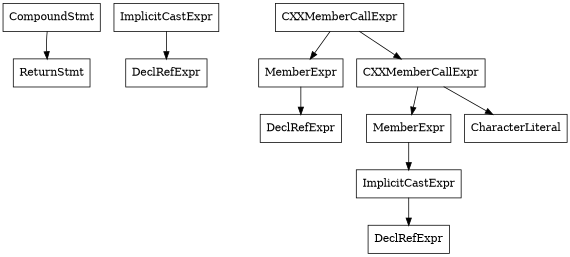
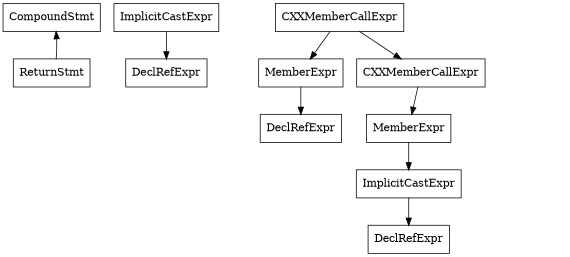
edge "CompoundStmt" -> "ReturnStmt": reversed
node "CharacterLiteral": removed
